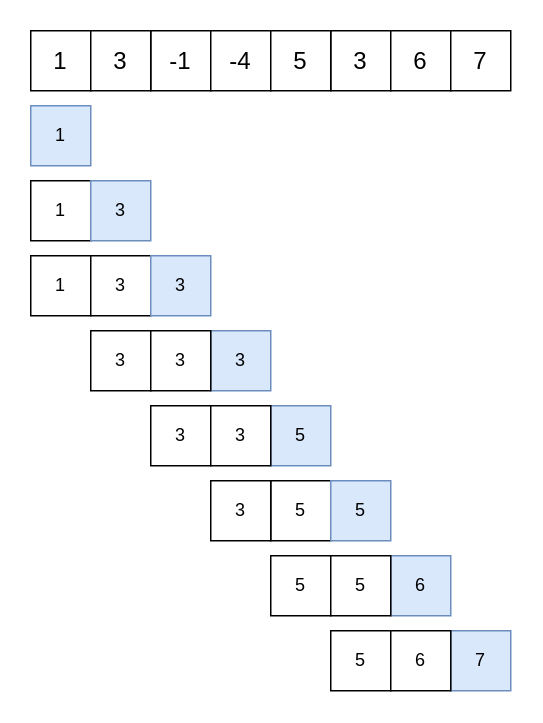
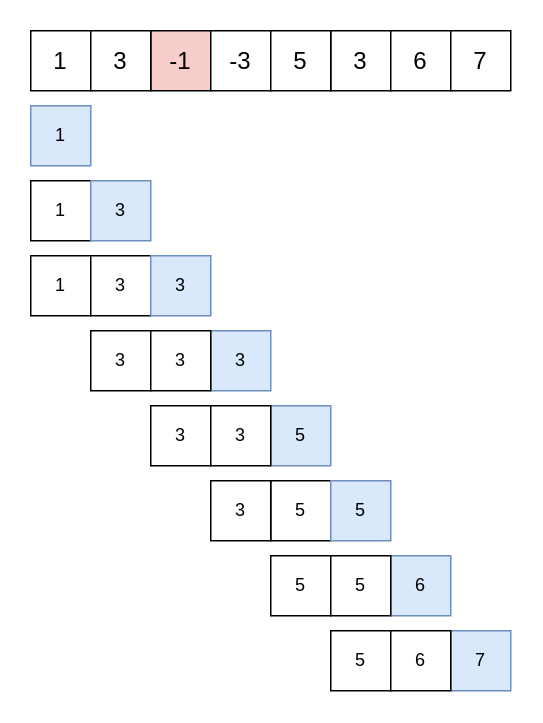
node "-1": fillcolor #ffffff -> #f8cecc
node "-4": label "-4" -> "-3"
